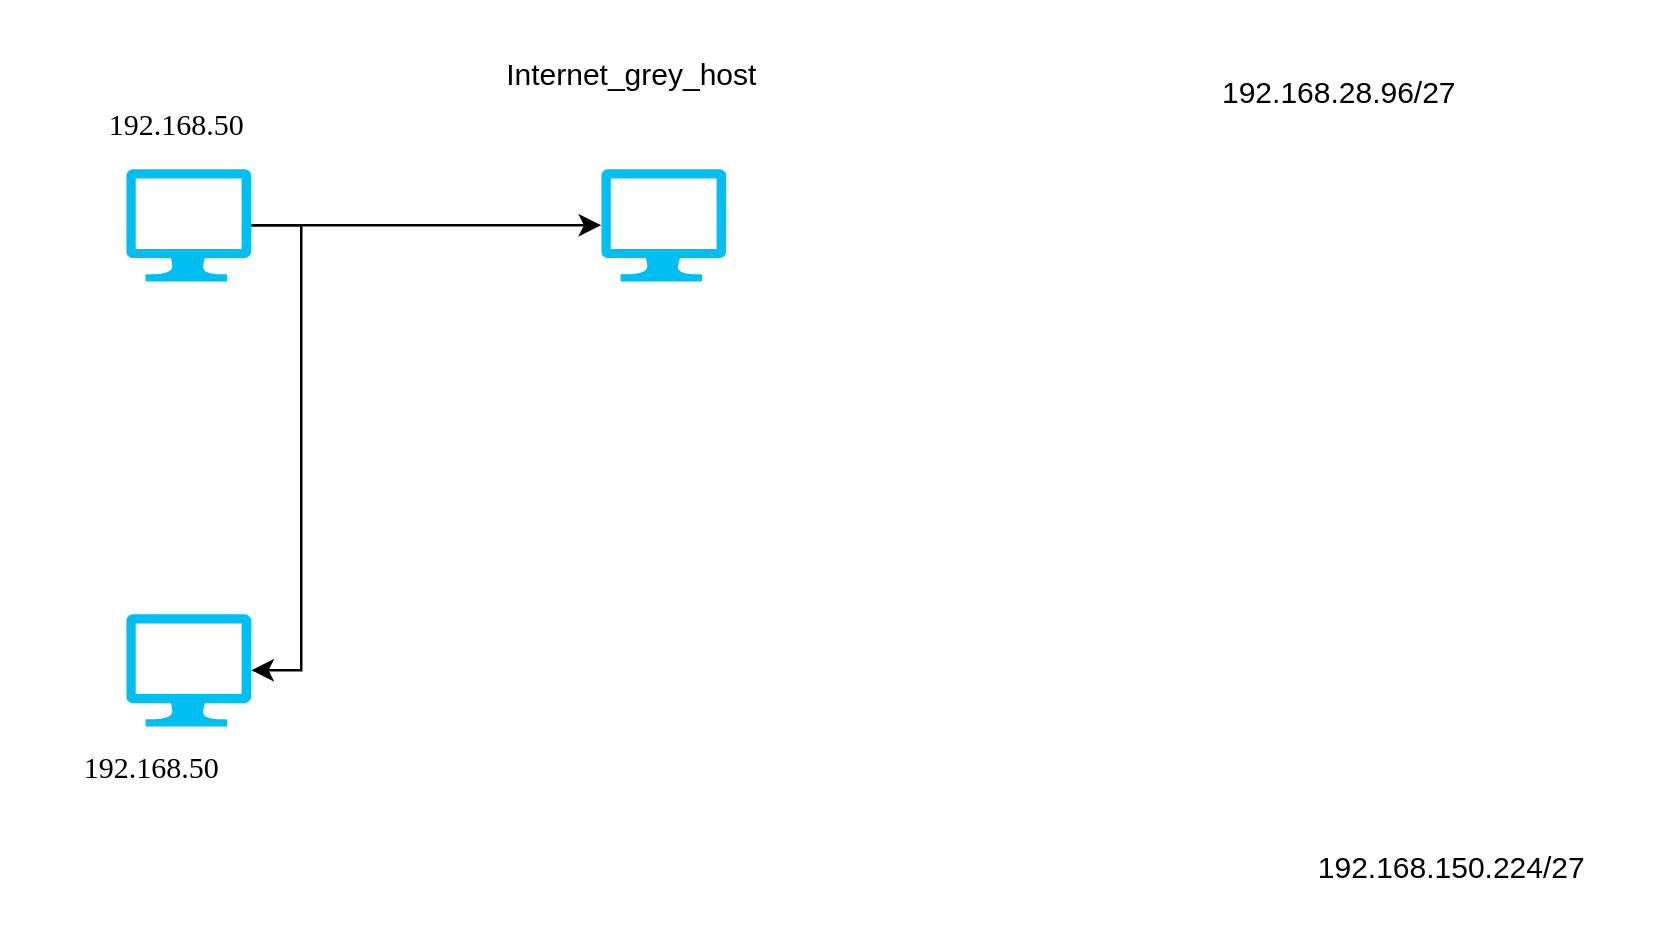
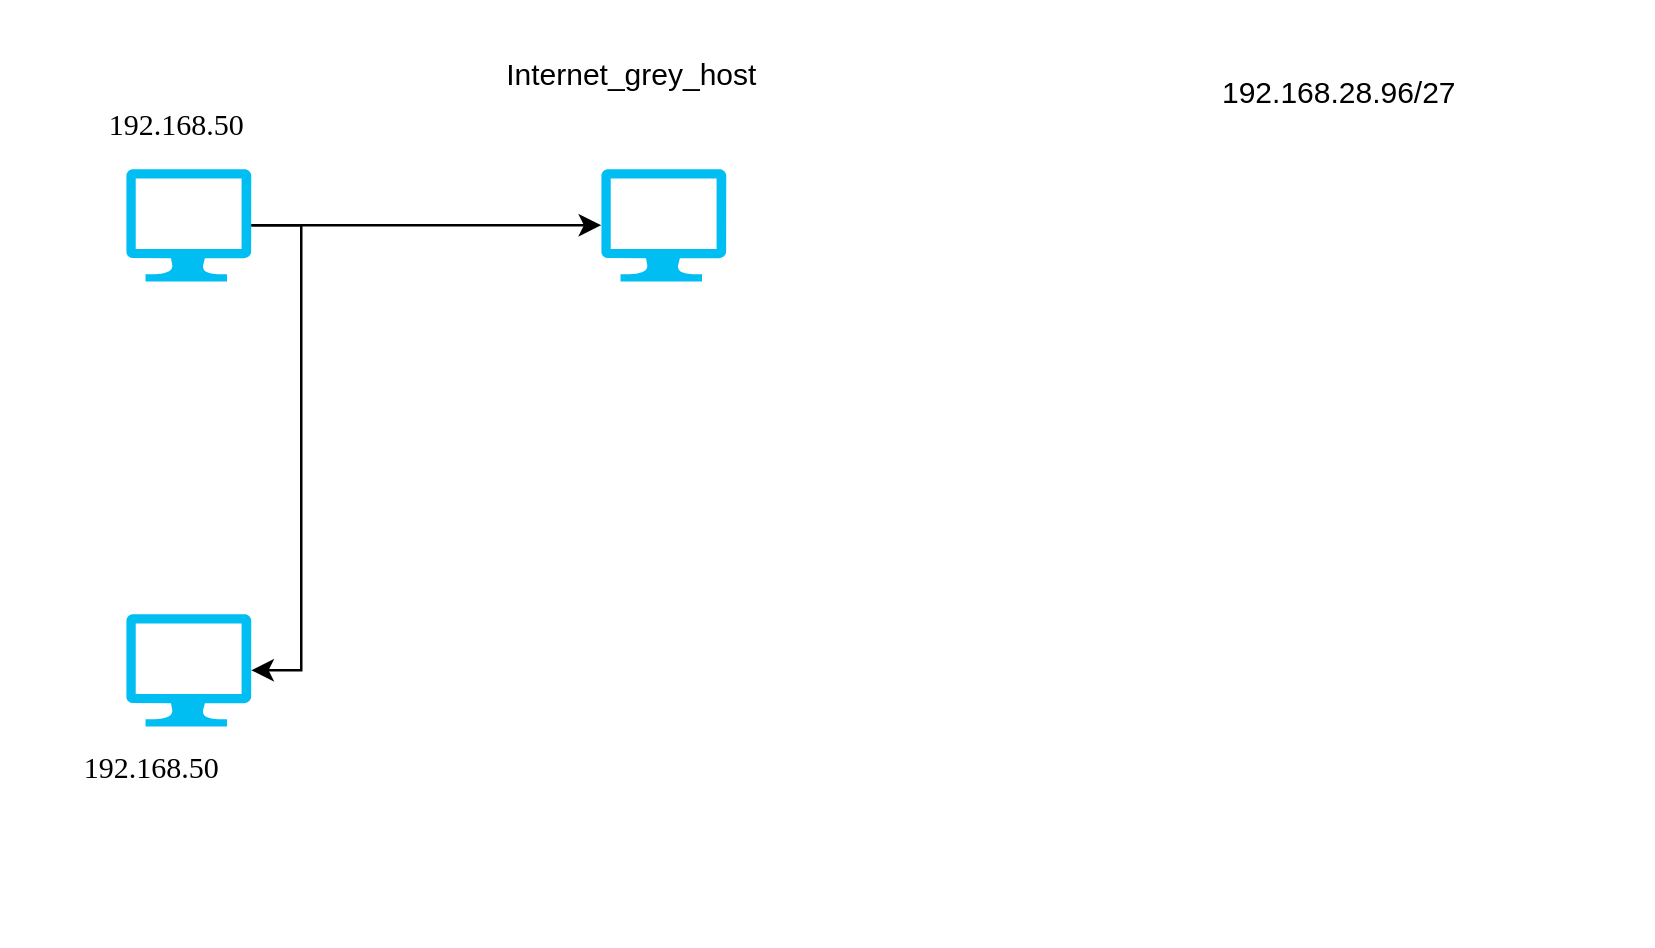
node "192.168.150.224/27": removed
